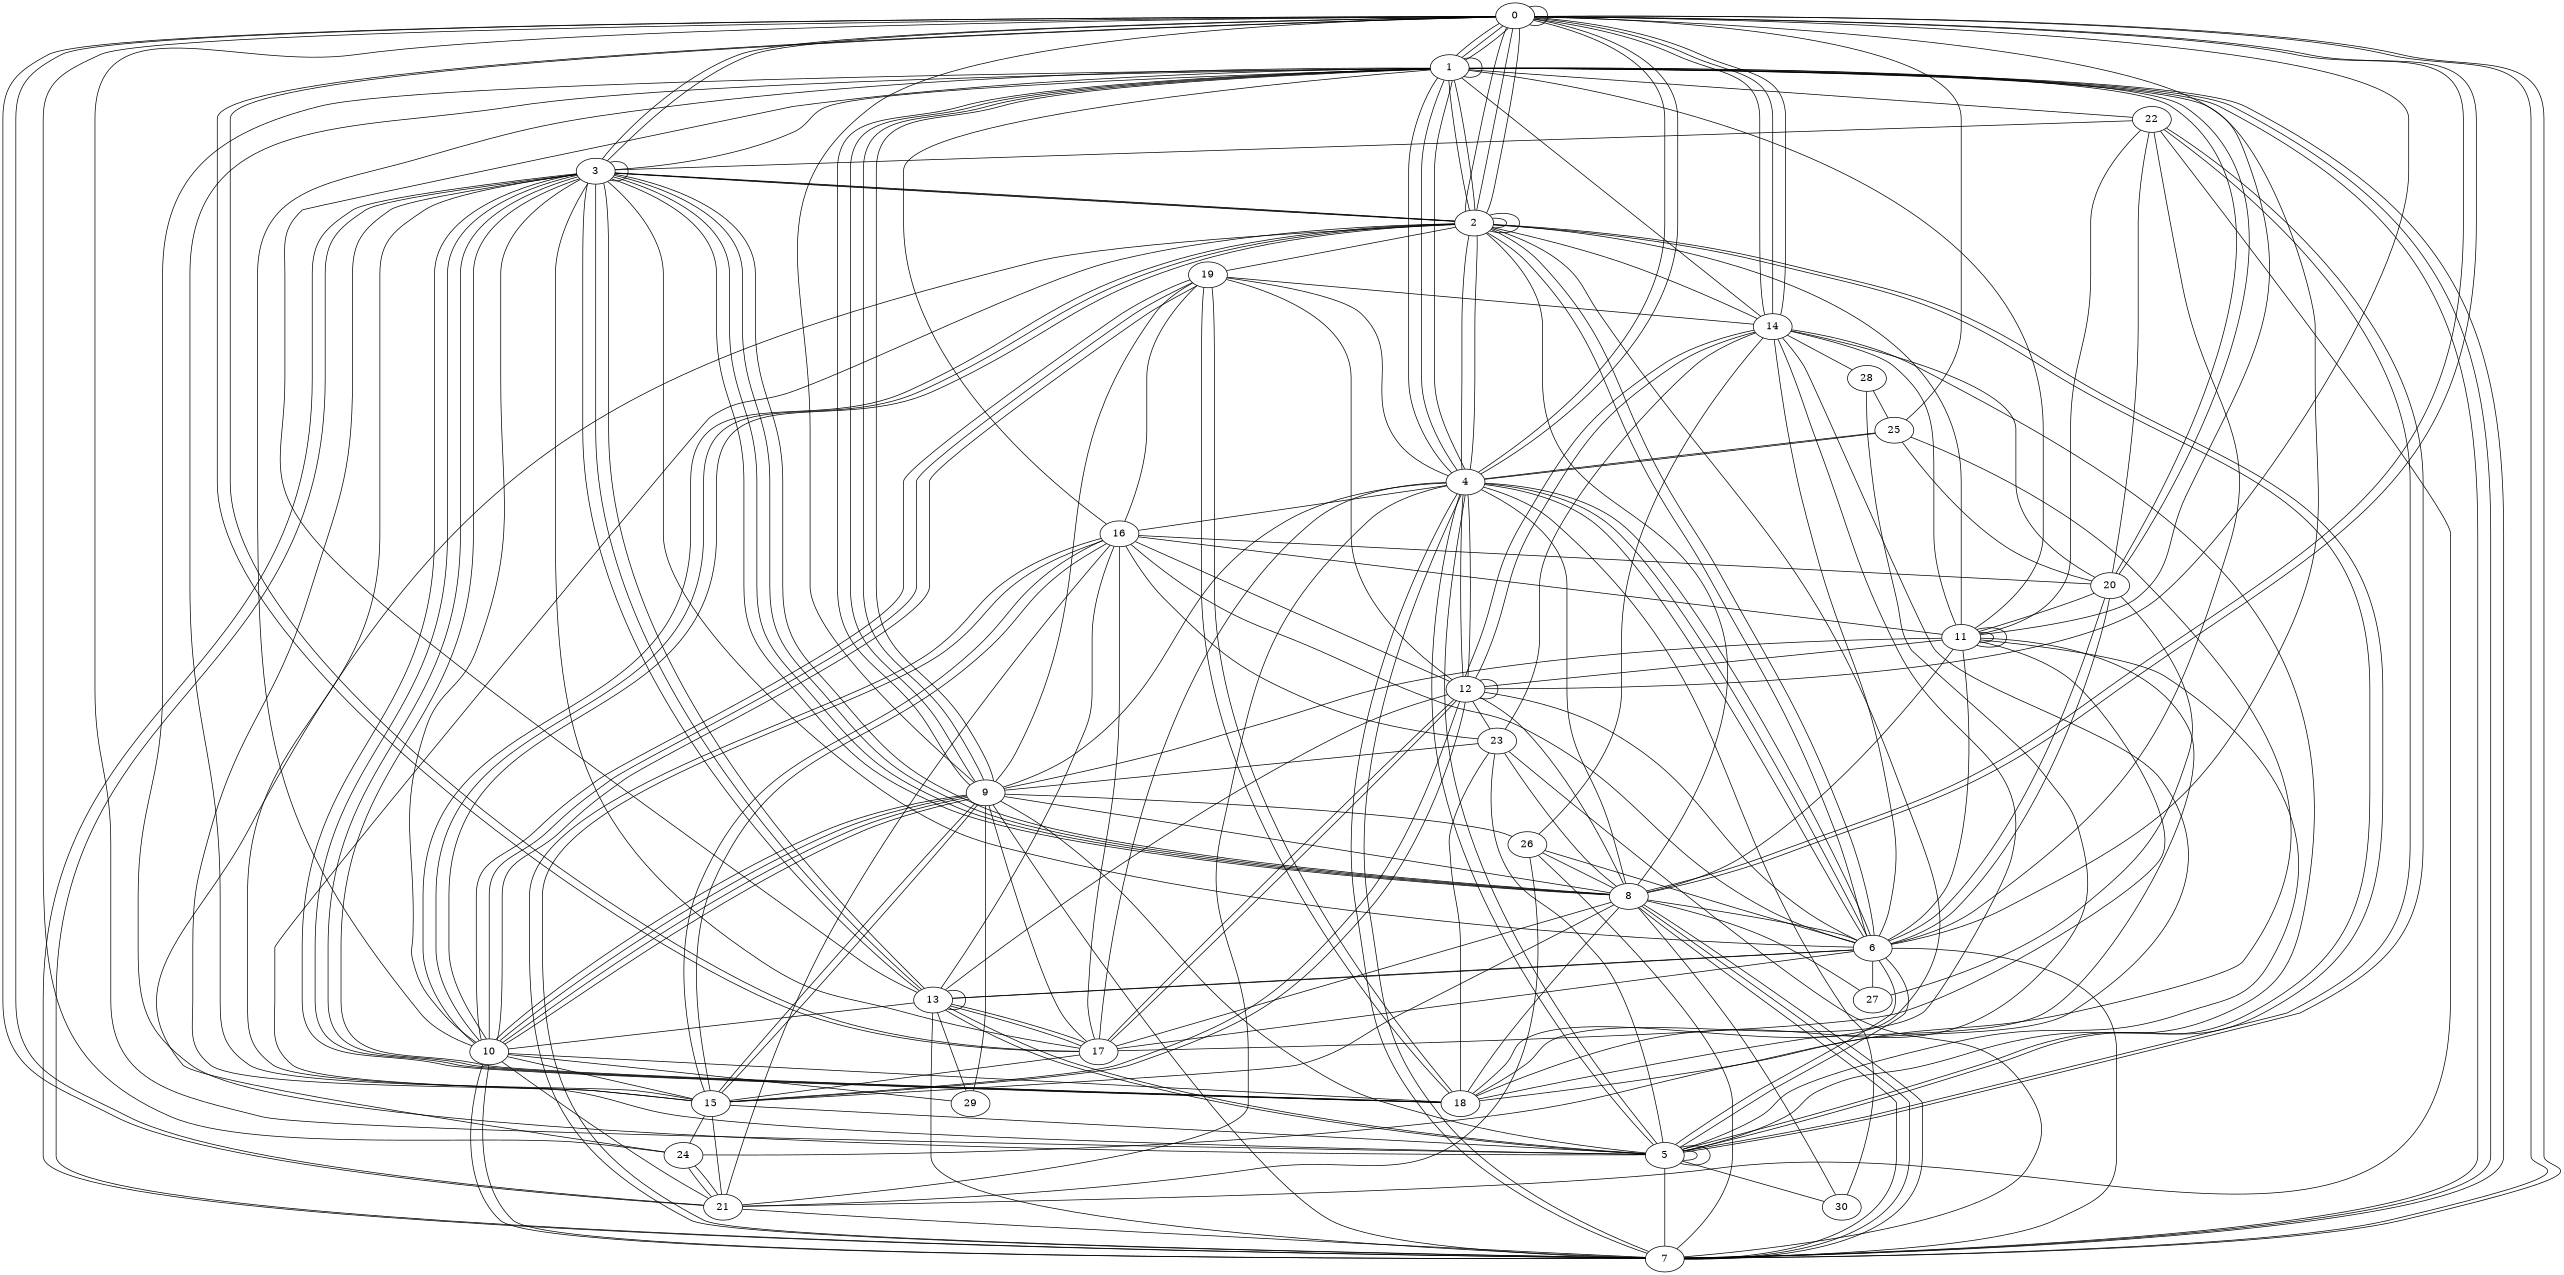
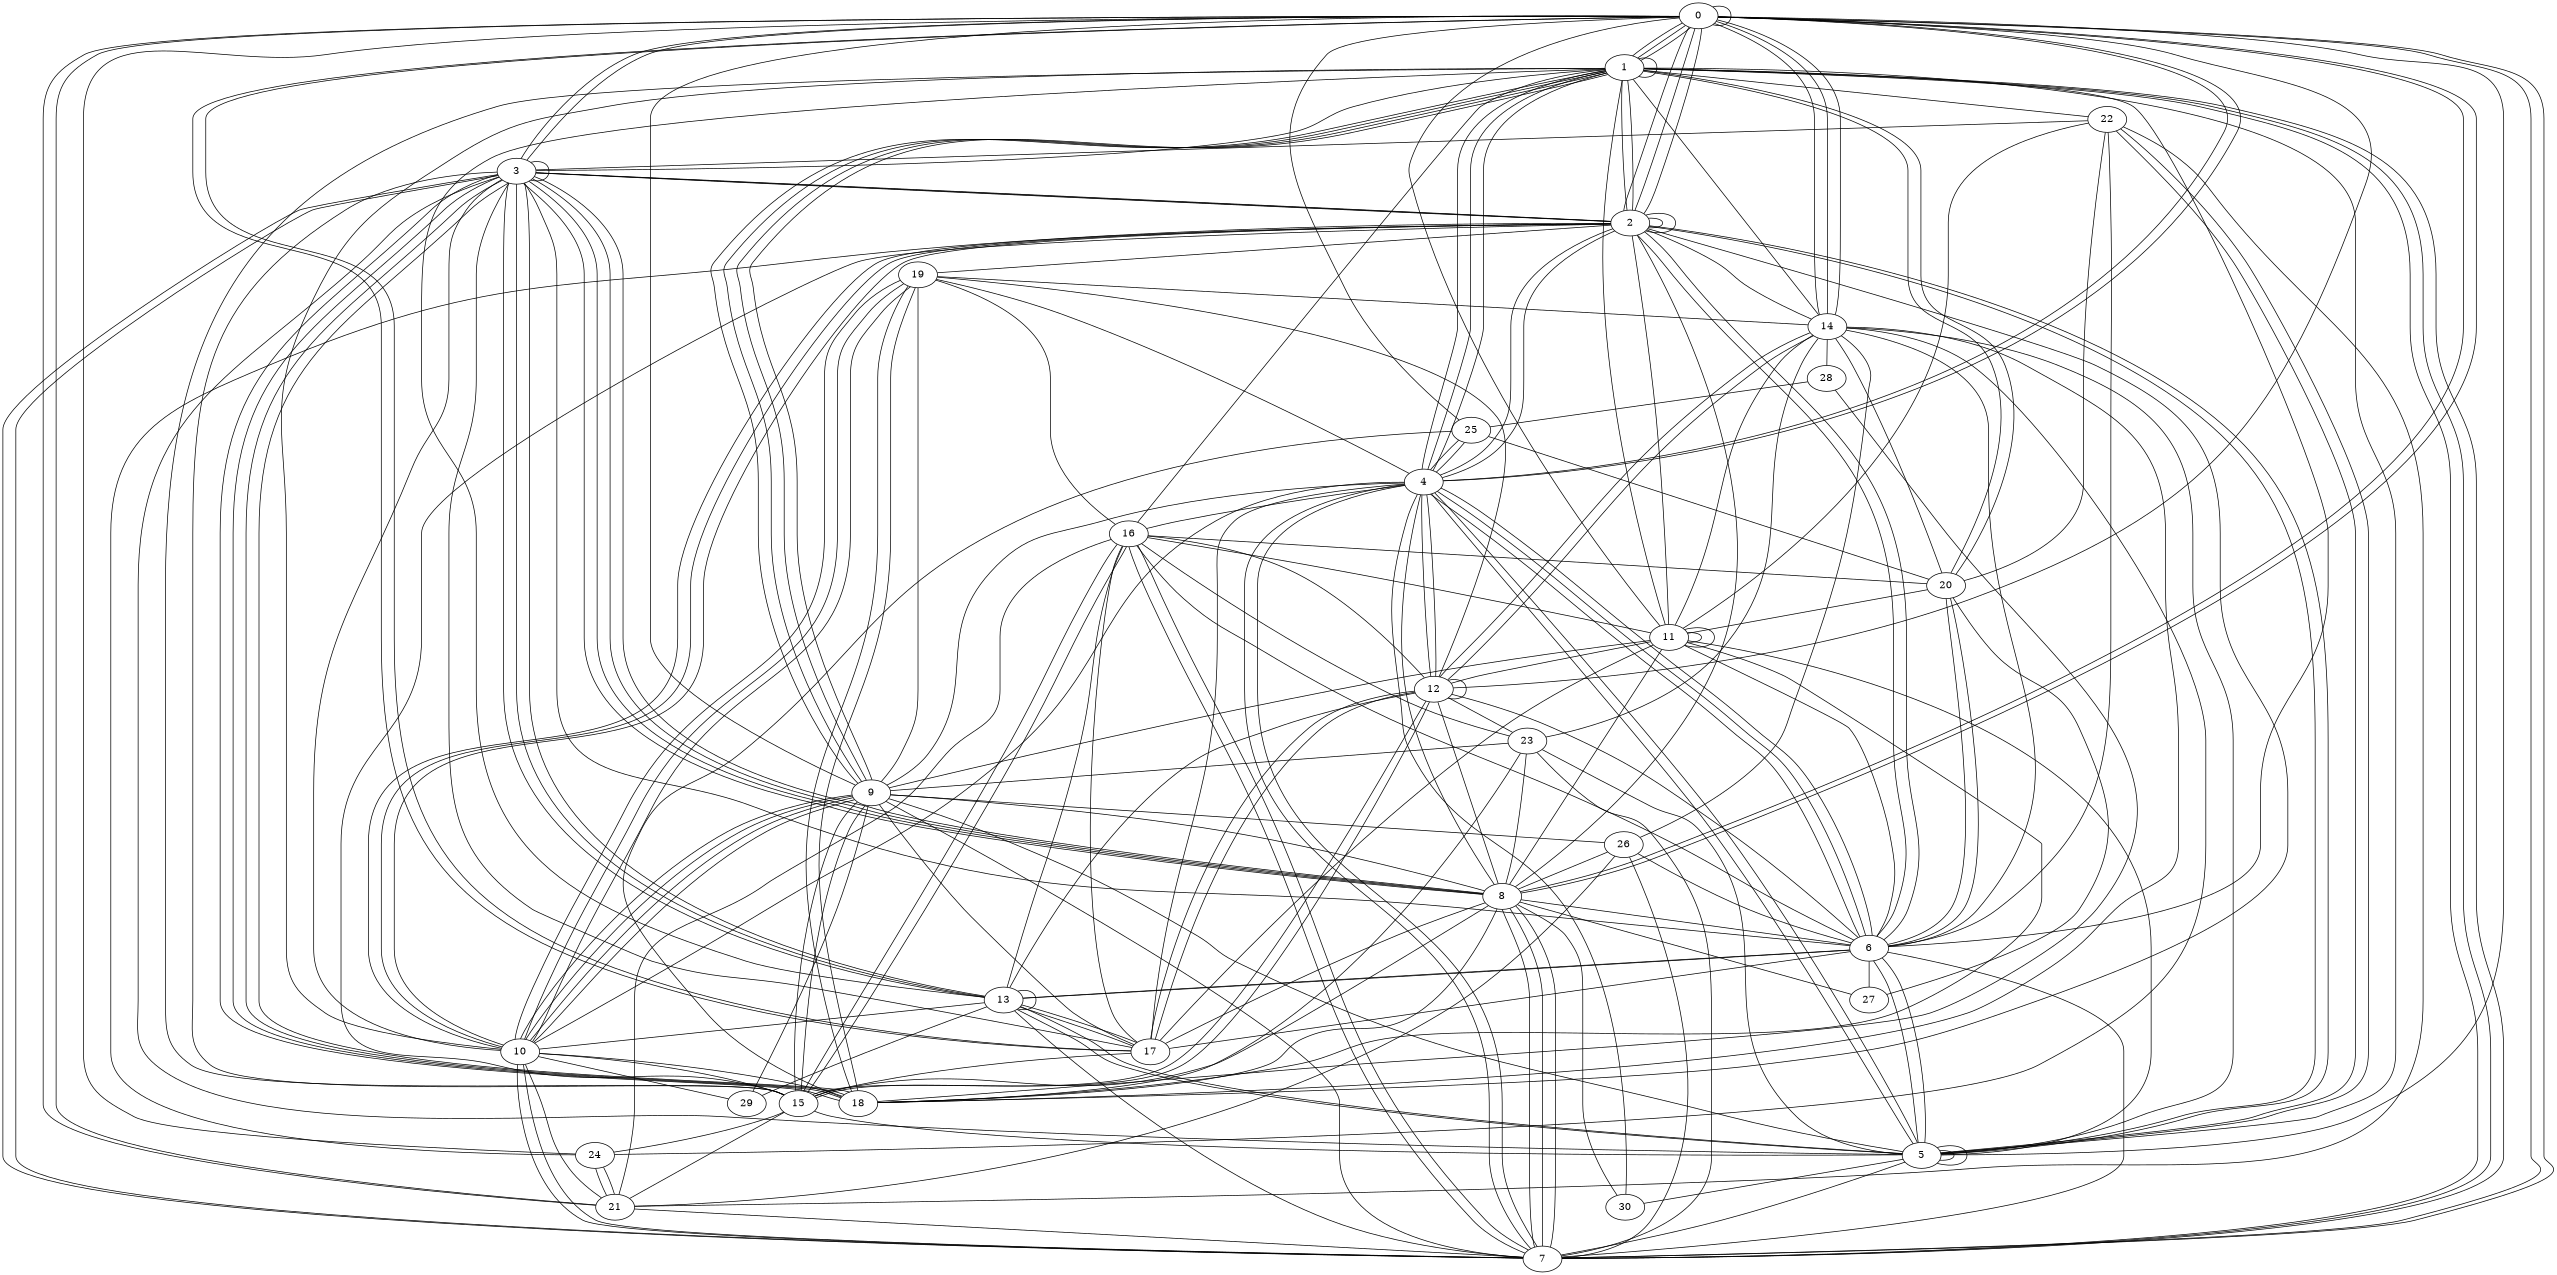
edge "4" -- "21": now "4" -- "10"
